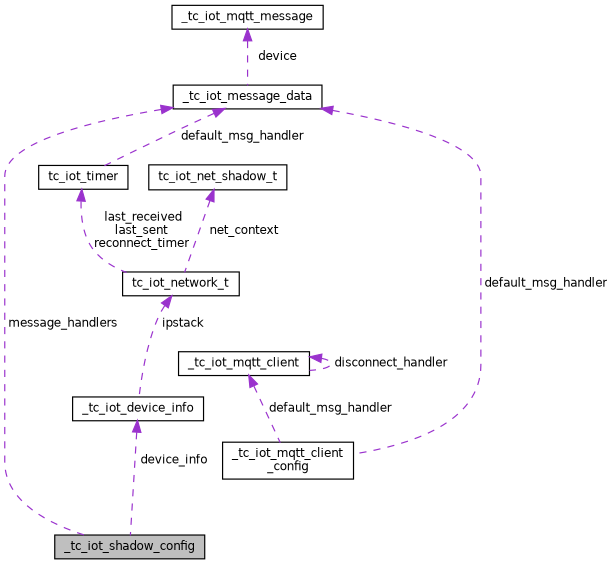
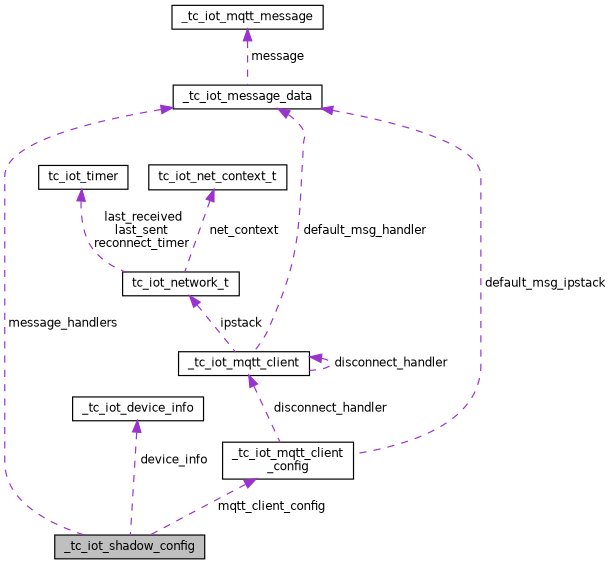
edge "_tc_iot_message_data" -> "_tc_iot_mqtt_message": label " device" -> " message"
edge "tc_iot_timer" -> "_tc_iot_message_data": now "_tc_iot_mqtt_client" -> "_tc_iot_message_data"
node "tc_iot_net_shadow_t": label "tc_iot_net_shadow_t" -> "tc_iot_net_context_t"
edge "_tc_iot_mqtt_client _config" -> "_tc_iot_message_data": label " default_msg_handler" -> " default_msg_ipstack"
edge "_tc_iot_device_info" -> "tc_iot_network_t": now "_tc_iot_mqtt_client" -> "tc_iot_network_t"
edge "_tc_iot_mqtt_client _config" -> "_tc_iot_mqtt_client": label " default_msg_handler" -> " disconnect_handler"
edge "_tc_iot_shadow_config" -> "_tc_iot_mqtt_client _config": added, label "mqtt_client_config"
